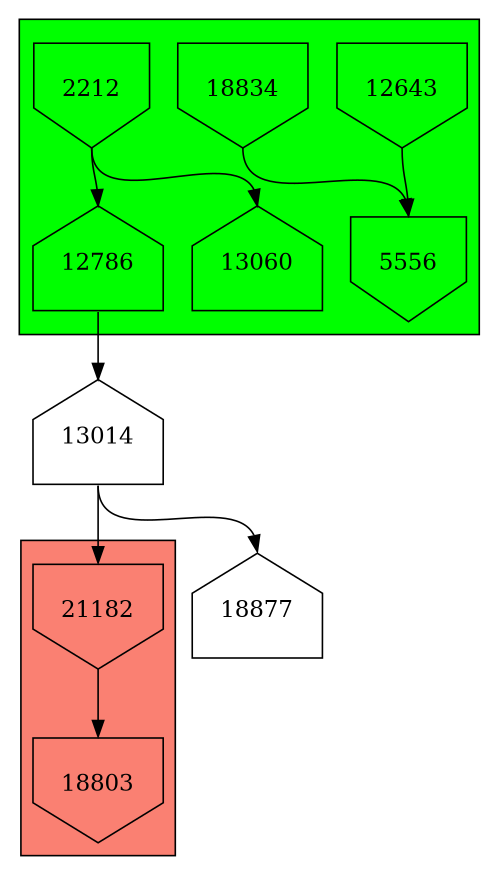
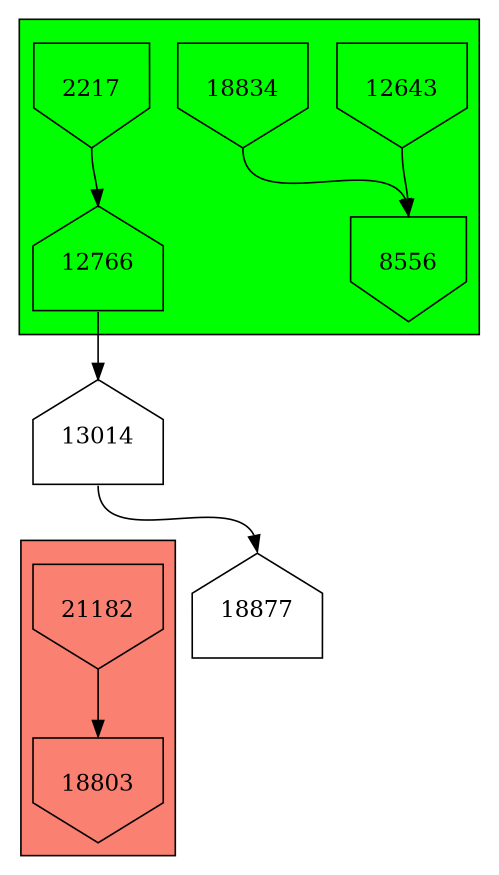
node "2212": label "2212" -> "2217"
node "12786": label "12786" -> "12766"
node "13060": removed
node "5556": label "5556" -> "8556"
edge "13014" -> "21182": removed
